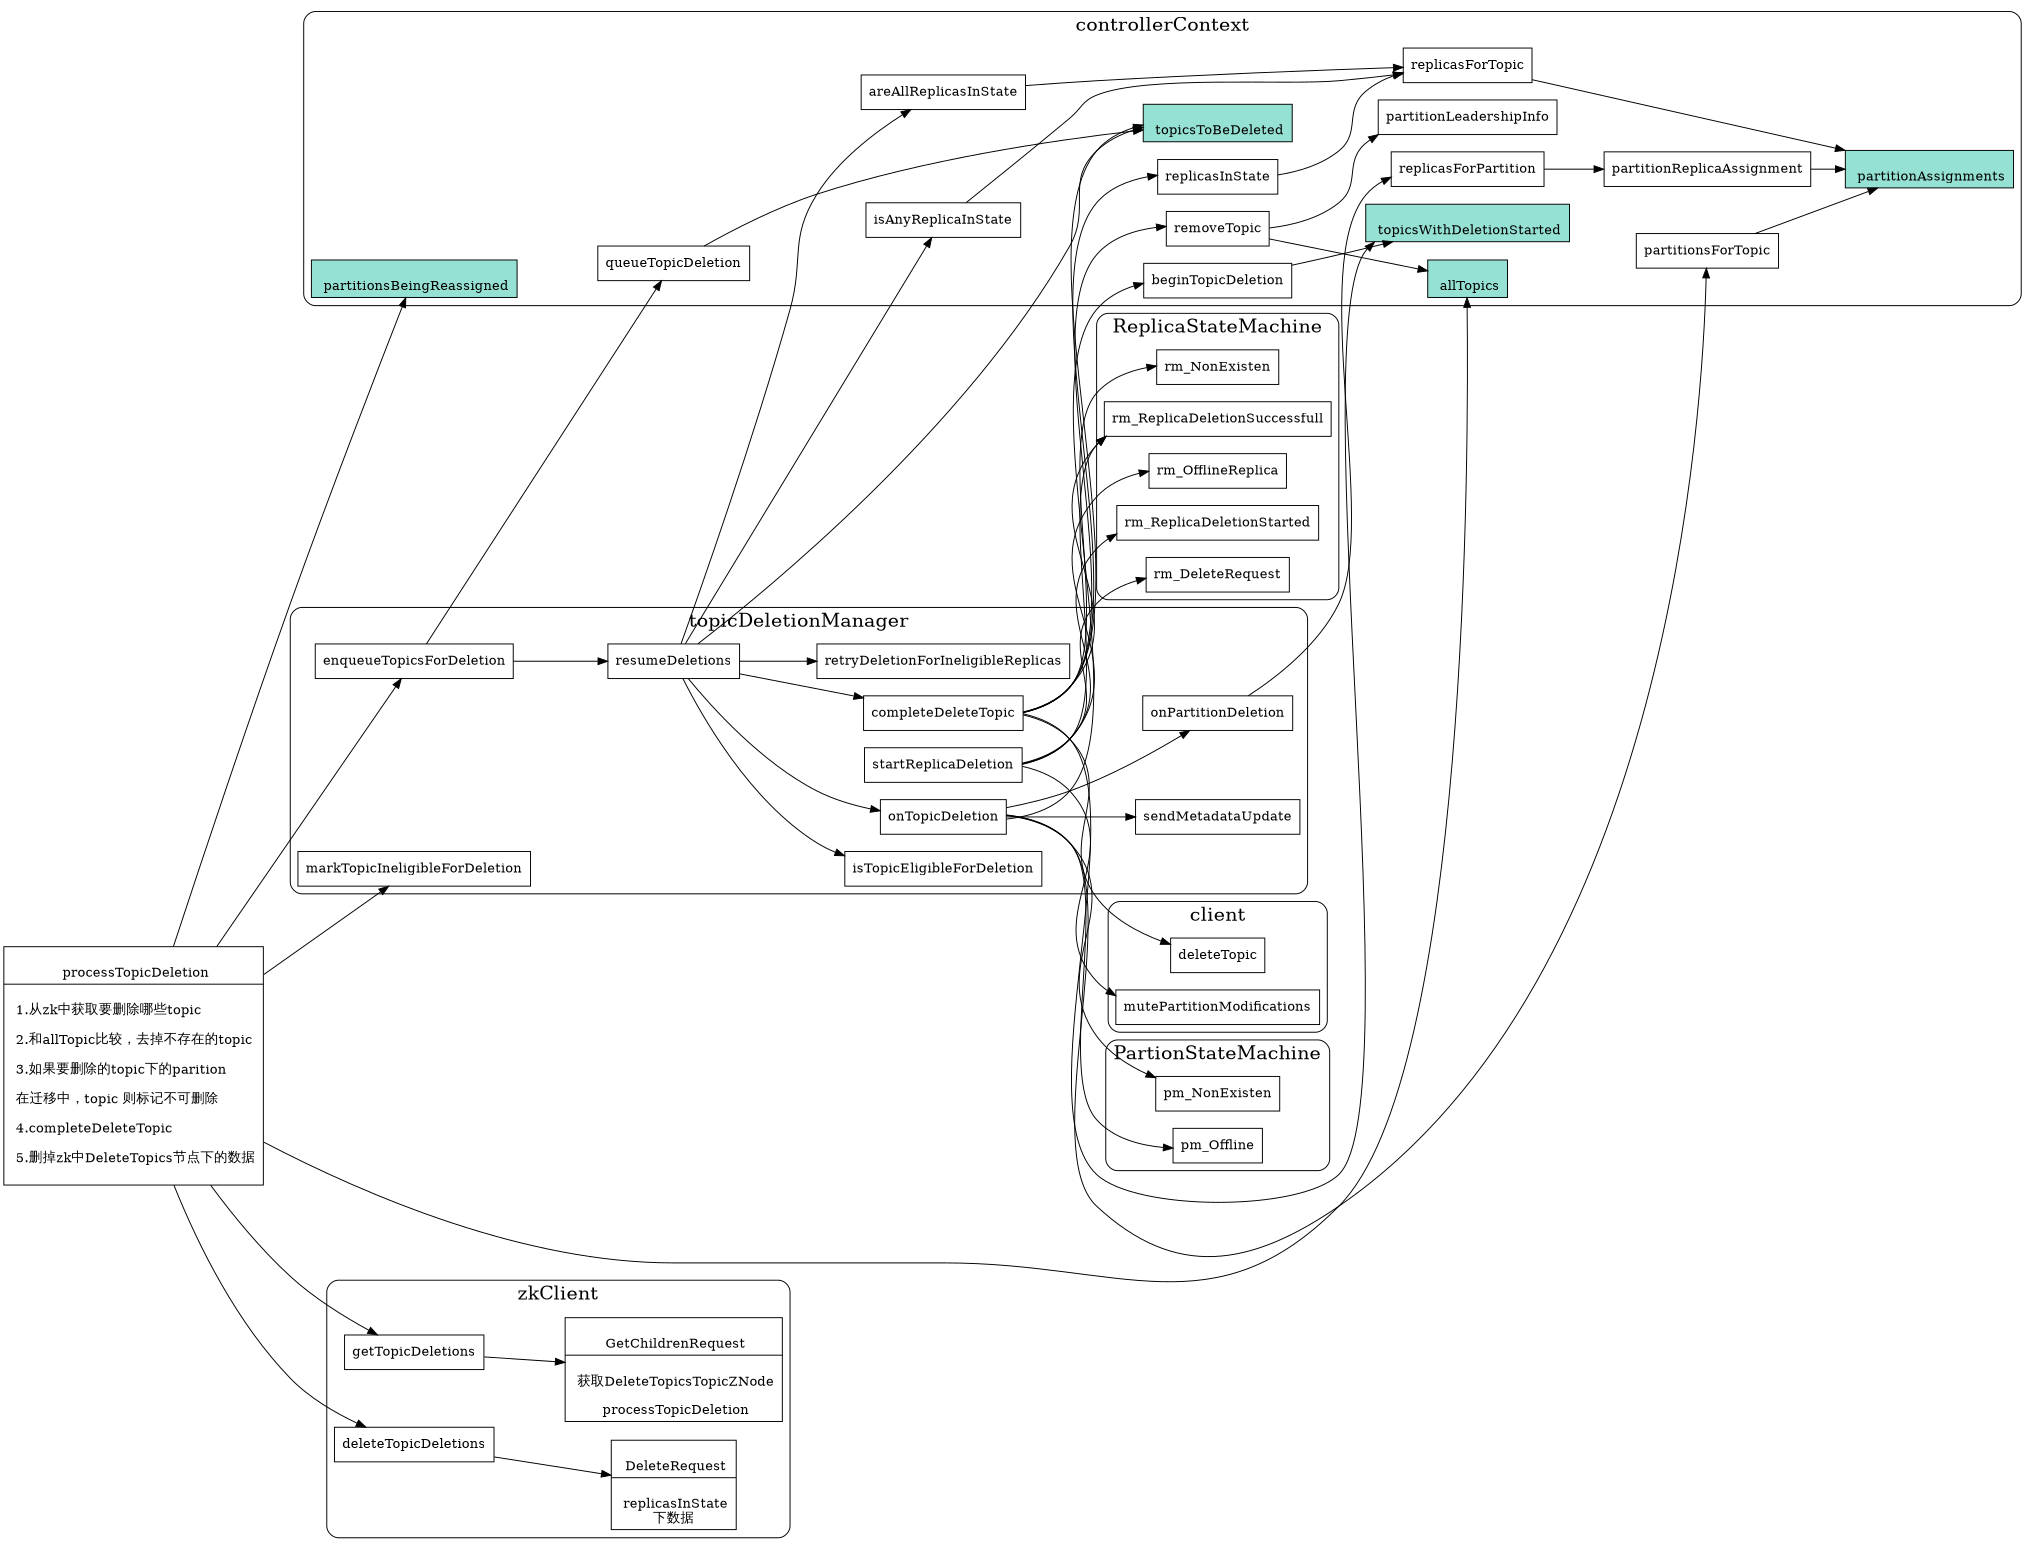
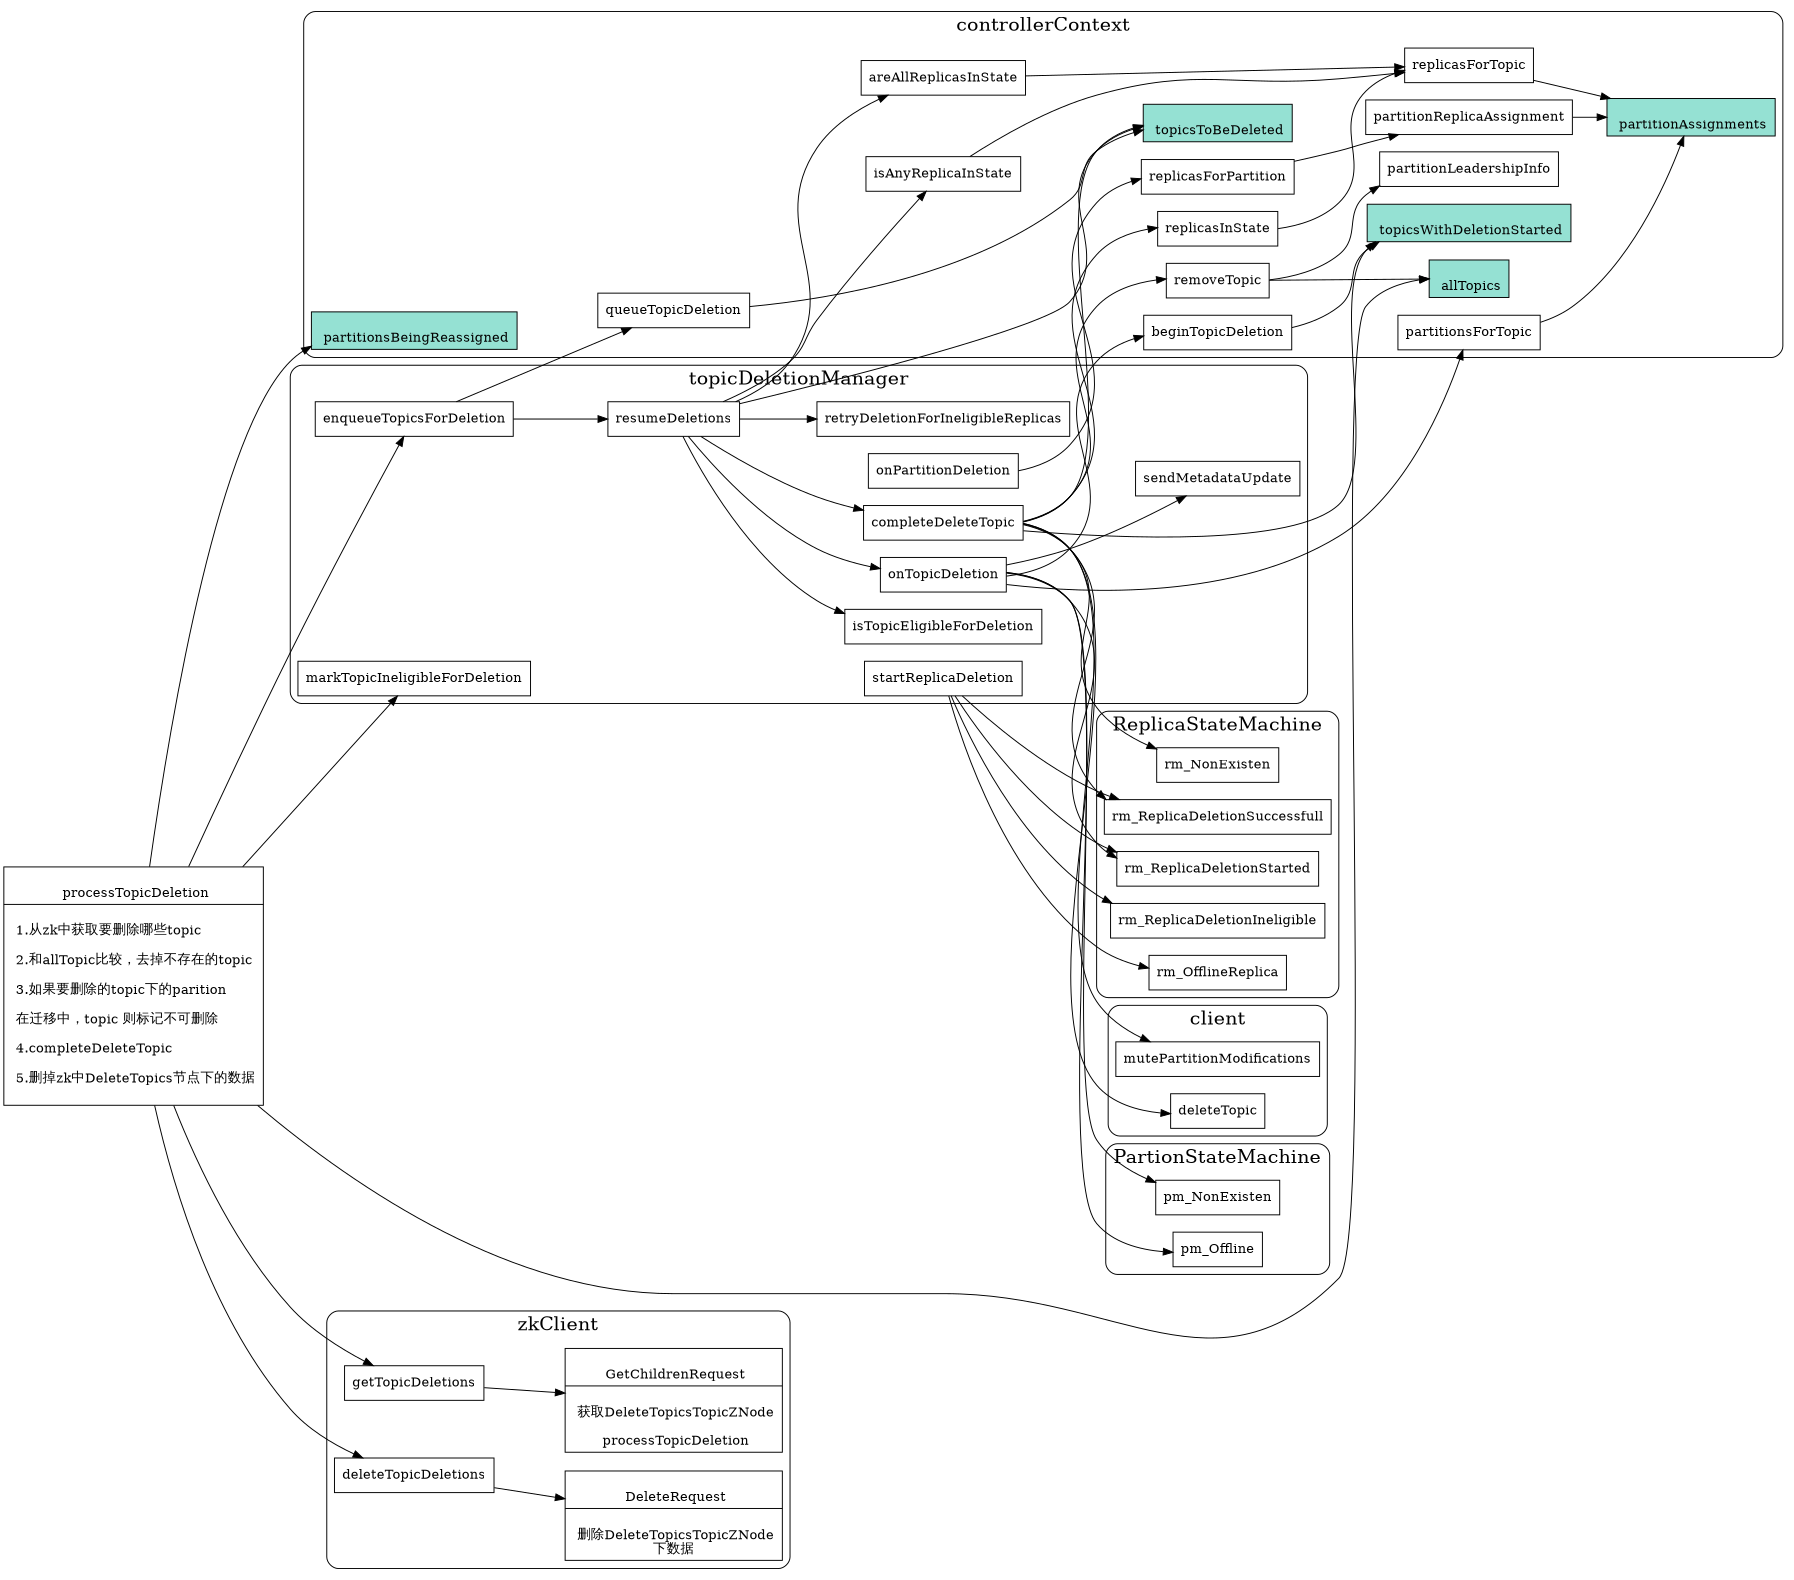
node "rm_DeleteRequest": label "rm_DeleteRequest" -> "rm_ReplicaDeletionIneligible"
edge "onTopicDeletion" -> "onPartitionDeletion": now "onTopicDeletion" -> "rm_ReplicaDeletionStarted"
edge "startReplicaDeletion" -> "mutePartitionModifications": now "completeDeleteTopic" -> "mutePartitionModifications"
node "DeleteRequest": text "replicasInState" -> "删除DeleteTopicsTopicZNode"
